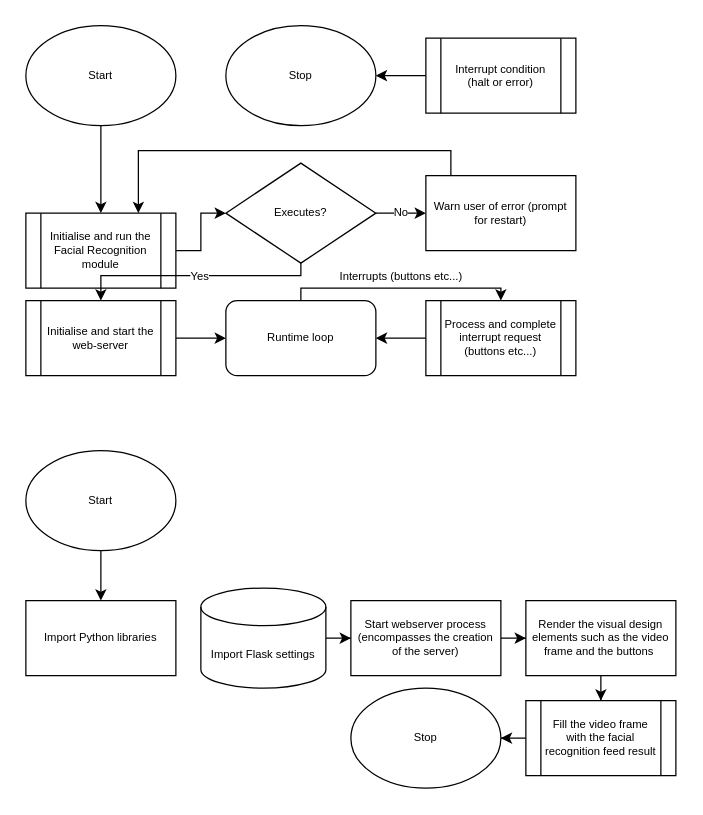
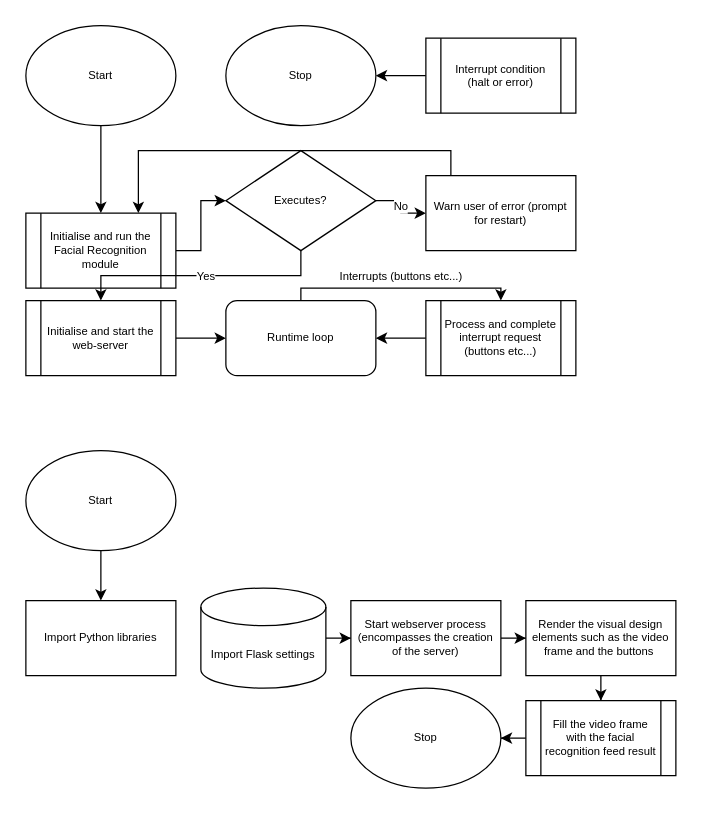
node "Executes?": moved (301, 213) -> (301, 201)
